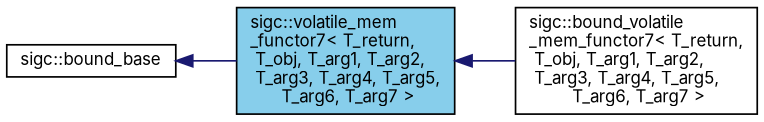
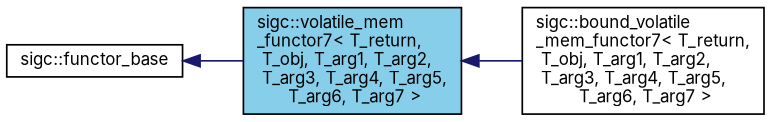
node "sigc::bound_base": label "sigc::bound_base" -> "sigc::functor_base"
